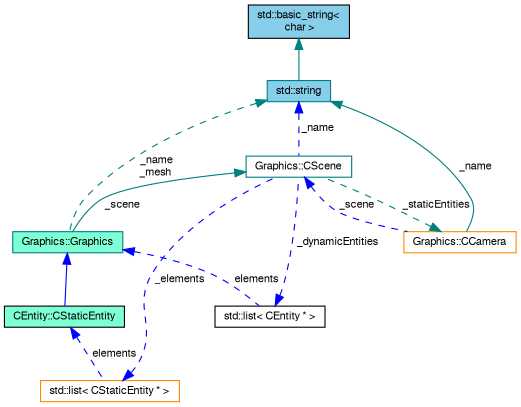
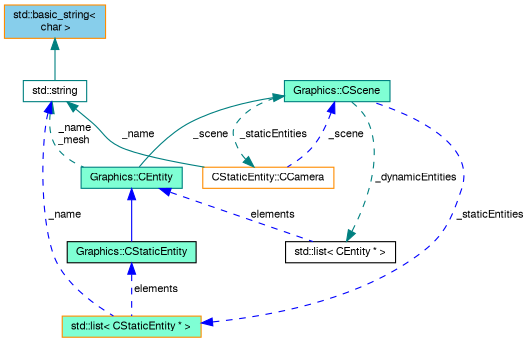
node "std::basic_string< char >": color black -> darkorange
node "std::string": fillcolor skyblue -> white
edge "Graphics::CScene" -> "std::string": now "std::list< CStaticEntity * >" -> "std::string"
node "Graphics::CScene": fillcolor white -> aquamarine
edge "Graphics::CScene" -> "std::list< CEntity * >": color blue -> teal
node "Graphics::Graphics": label "Graphics::Graphics" -> "Graphics::CEntity"
node "Graphics::CCamera": label "Graphics::CCamera" -> "CStaticEntity::CCamera"
edge "Graphics::CScene" -> "std::list< CStaticEntity * >": label " _elements" -> " _staticEntities"
node "CEntity::CStaticEntity": label "CEntity::CStaticEntity" -> "Graphics::CStaticEntity"
node "std::list< CStaticEntity * >": fillcolor white -> aquamarine
